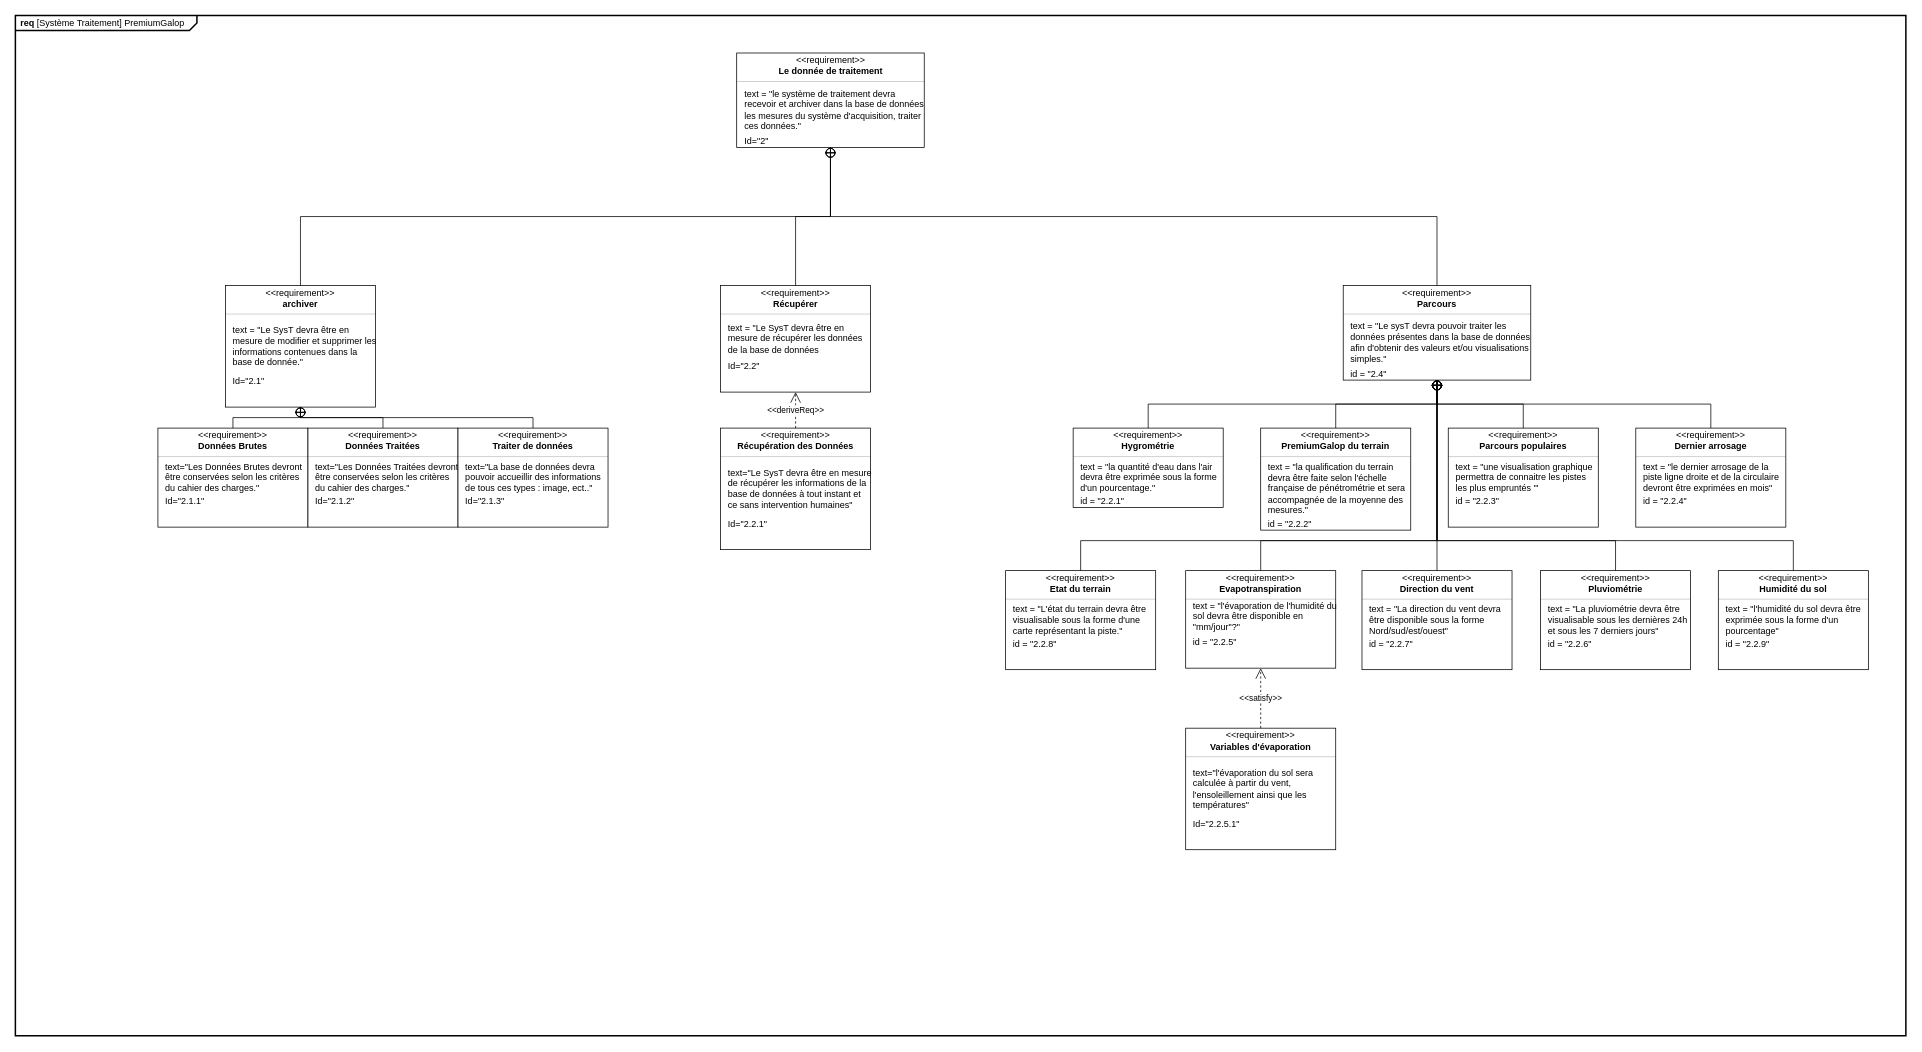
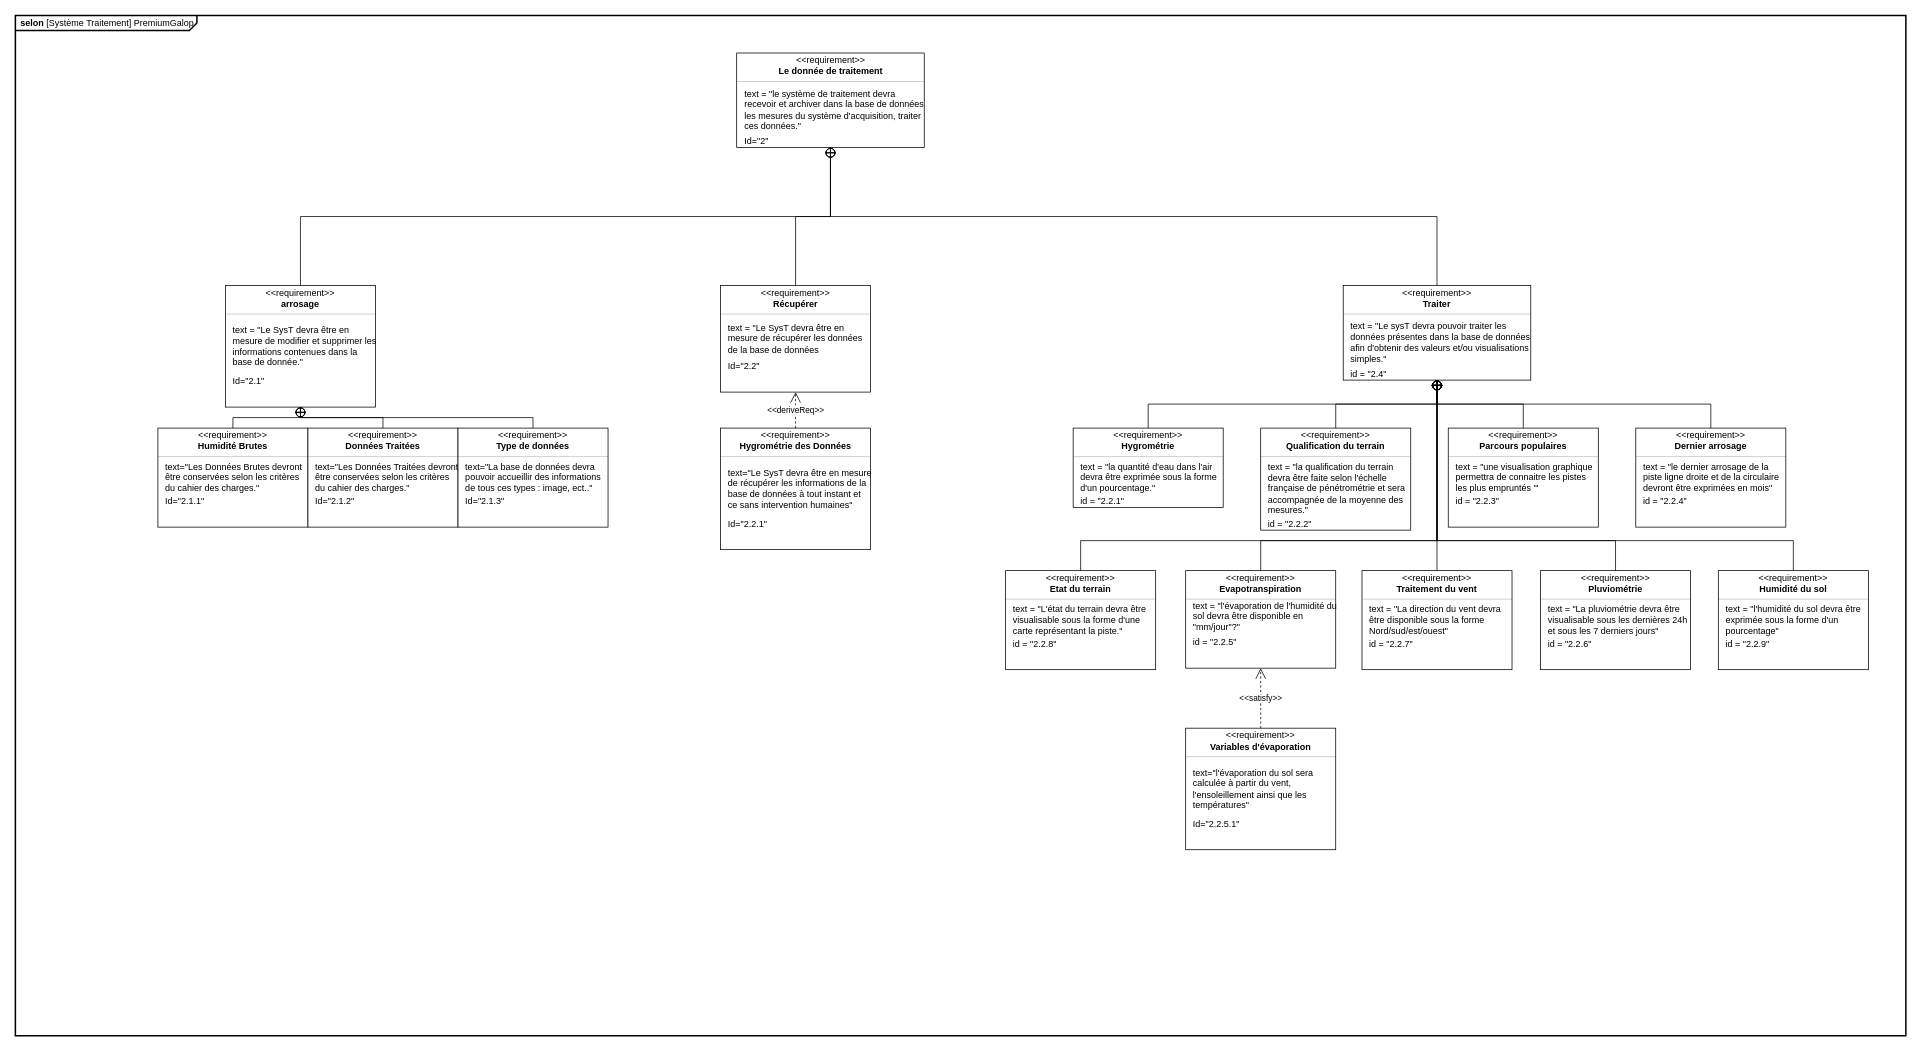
node "req [Système Traitement] PremiumGalop": label "req [Système Traitement] PremiumGalop" -> "selon [Système Traitement] PremiumGalop"
node "archiver": label "archiver" -> "arrosage"
node "Parcours": label "Parcours" -> "Traiter"
node "Données Brutes": label "Données Brutes" -> "Humidité Brutes"
node "Traiter de données": label "Traiter de données" -> "Type de données"
node "Récupération des Données": label "Récupération des Données" -> "Hygrométrie des Données"
node "PremiumGalop du terrain": label "PremiumGalop du terrain" -> "Qualification du terrain"
node "Direction du vent": label "Direction du vent" -> "Traitement du vent"
